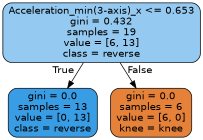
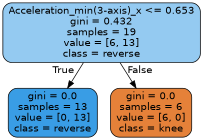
node "gini = 0.0 samples = 6 value = [6, 0] knee = knee": label "gini = 0.0 samples = 6 value = [6, 0] knee = knee" -> "gini = 0.0 samples = 6 value = [6, 0] class = knee"
